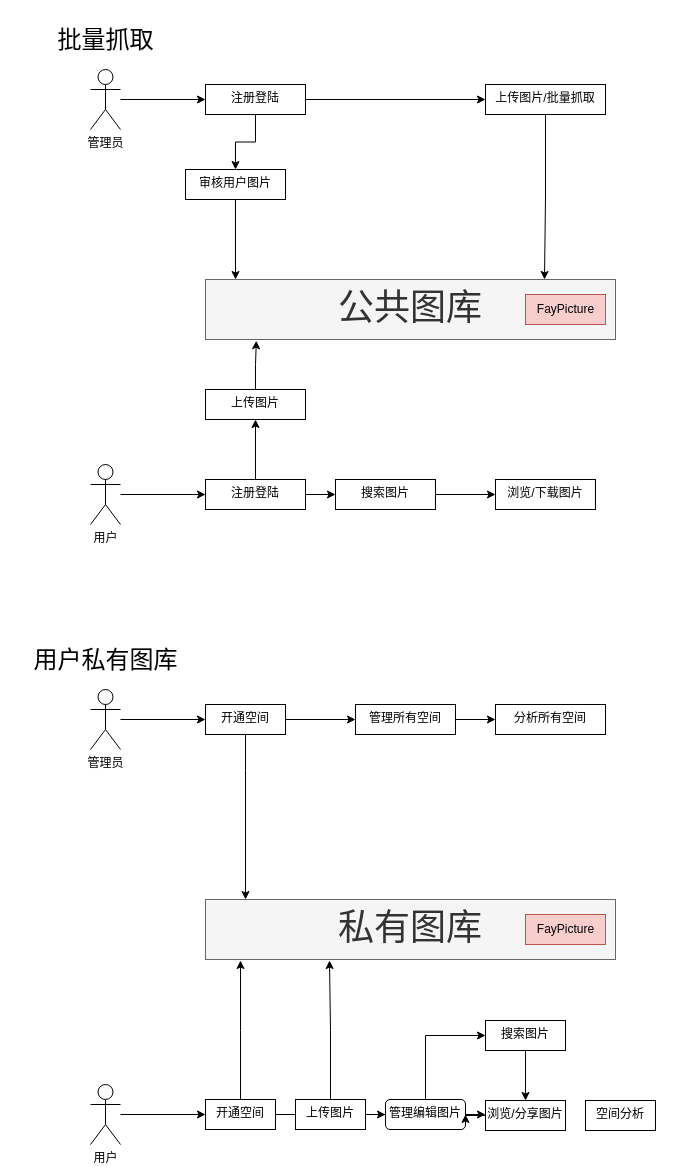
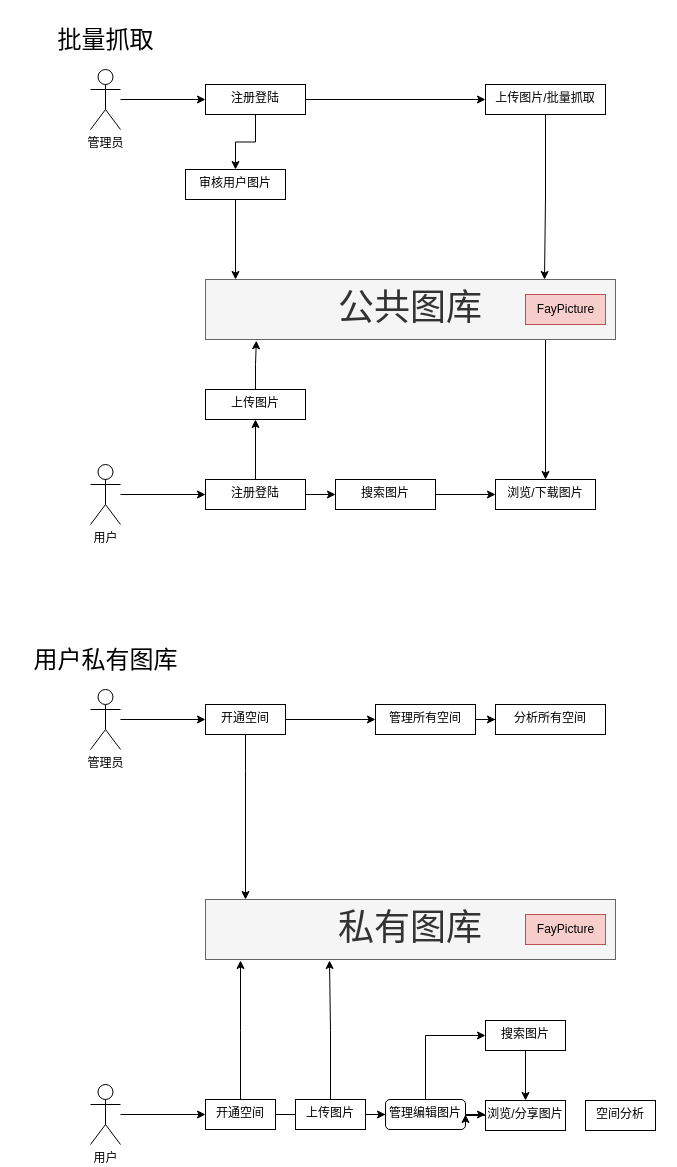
edge "公共图库" -> "浏览/下载图片": added
node "管理所有空间": moved (406, 720) -> (426, 720)
